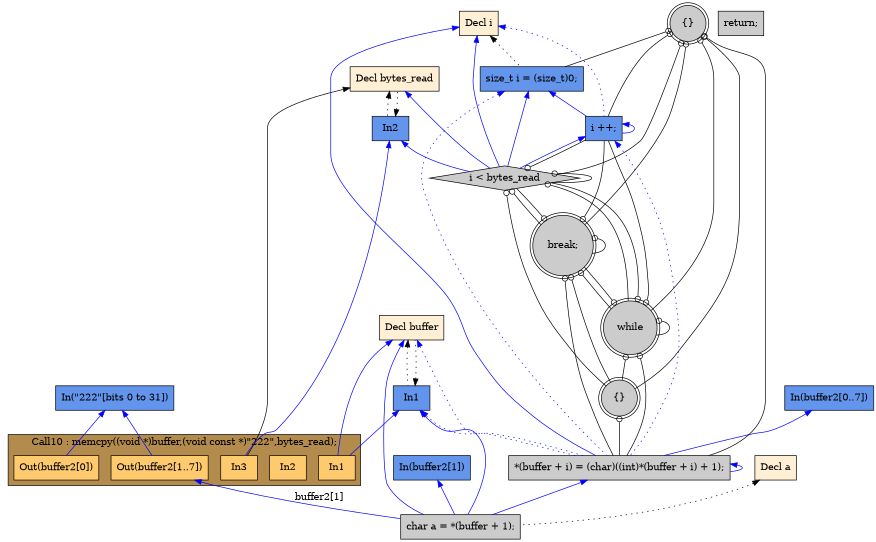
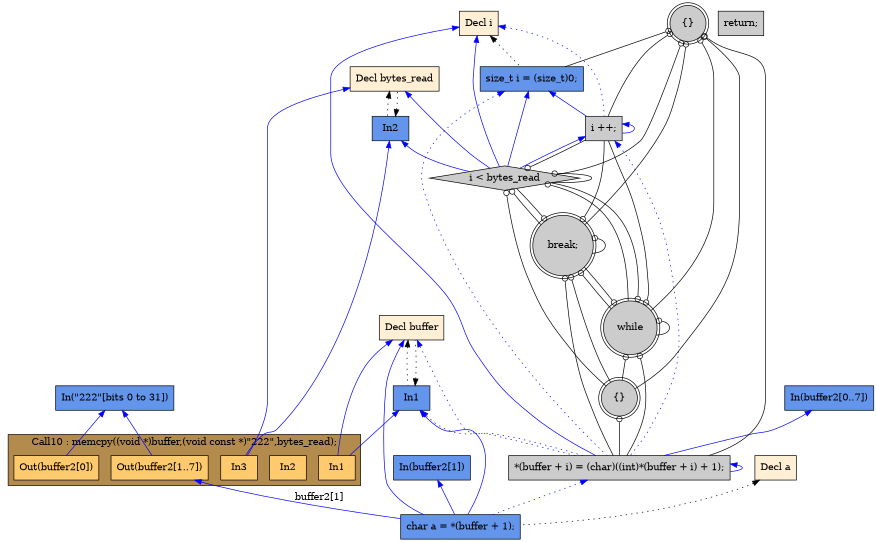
node "i ++;": fillcolor #6495ed -> #cccccc
edge "In3" -> "Decl bytes_read": color #000000 -> #0000ff
edge "char a = *(buffer + 1);" -> "*(buffer + i) = (char)((int)*(buffer + i) + 1);": style solid -> dotted
node "char a = *(buffer + 1);": fillcolor #cccccc -> #6495ed
